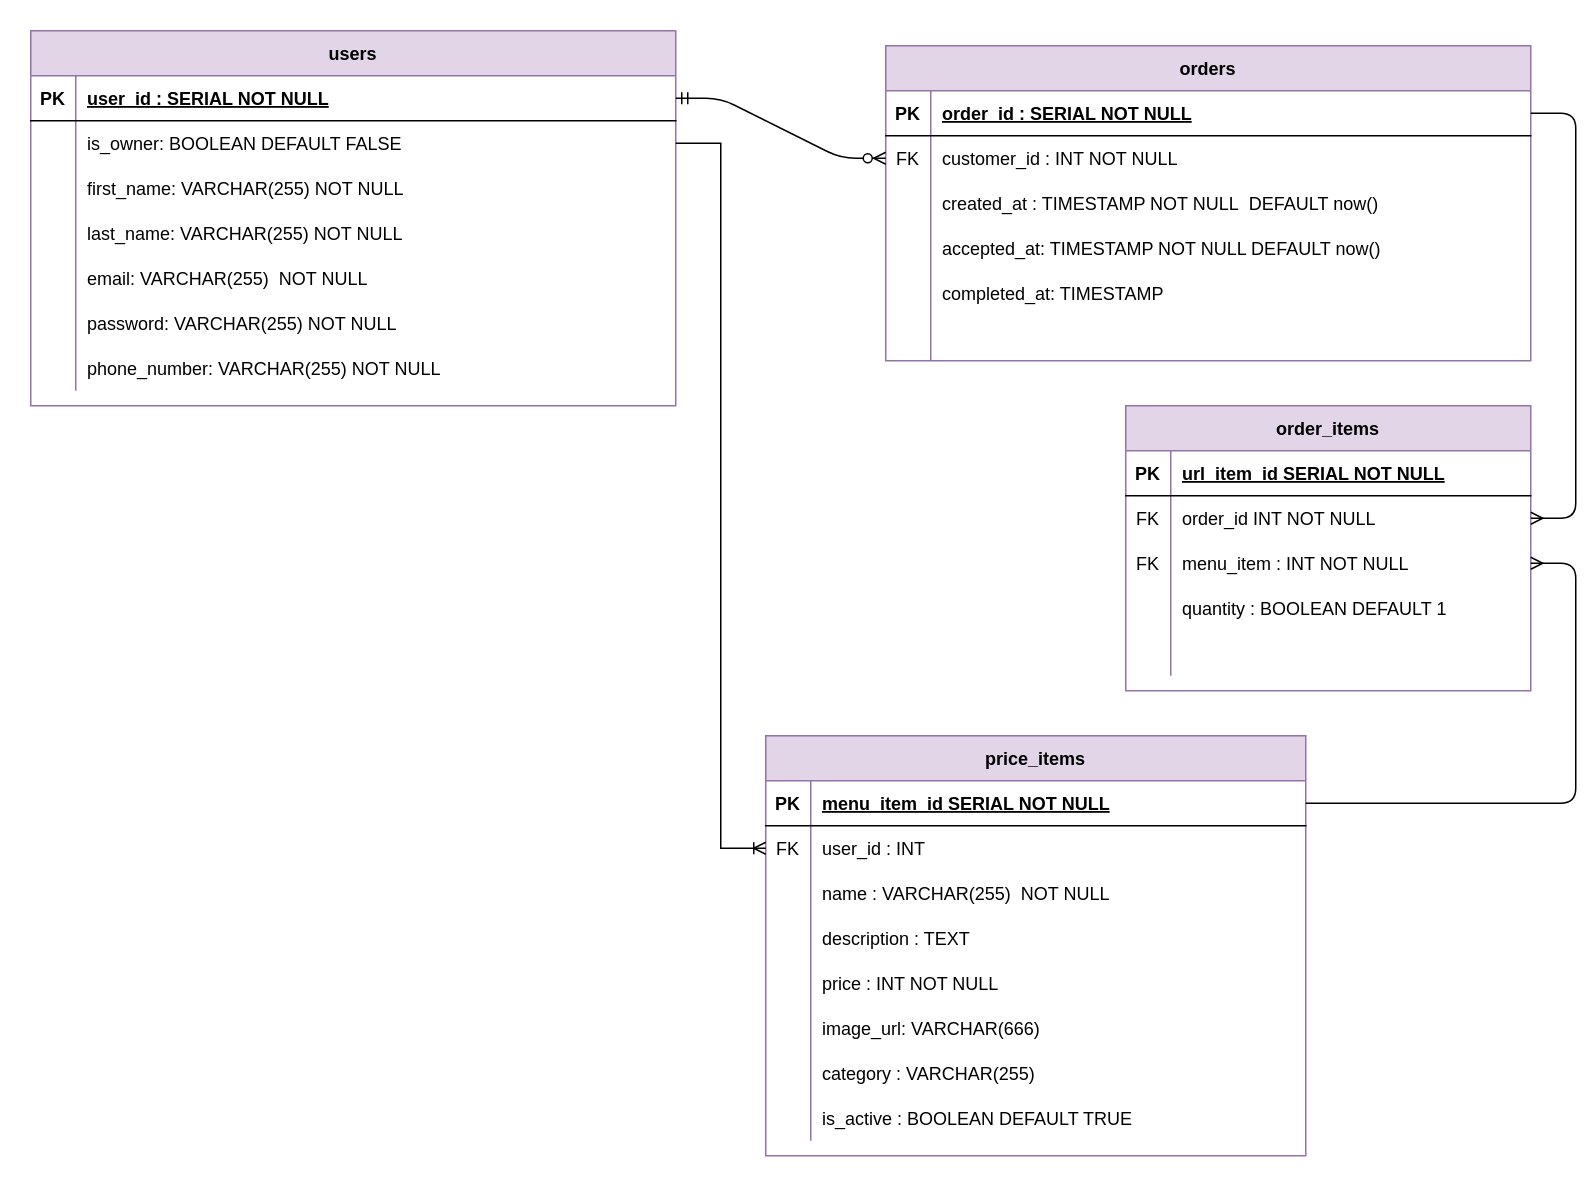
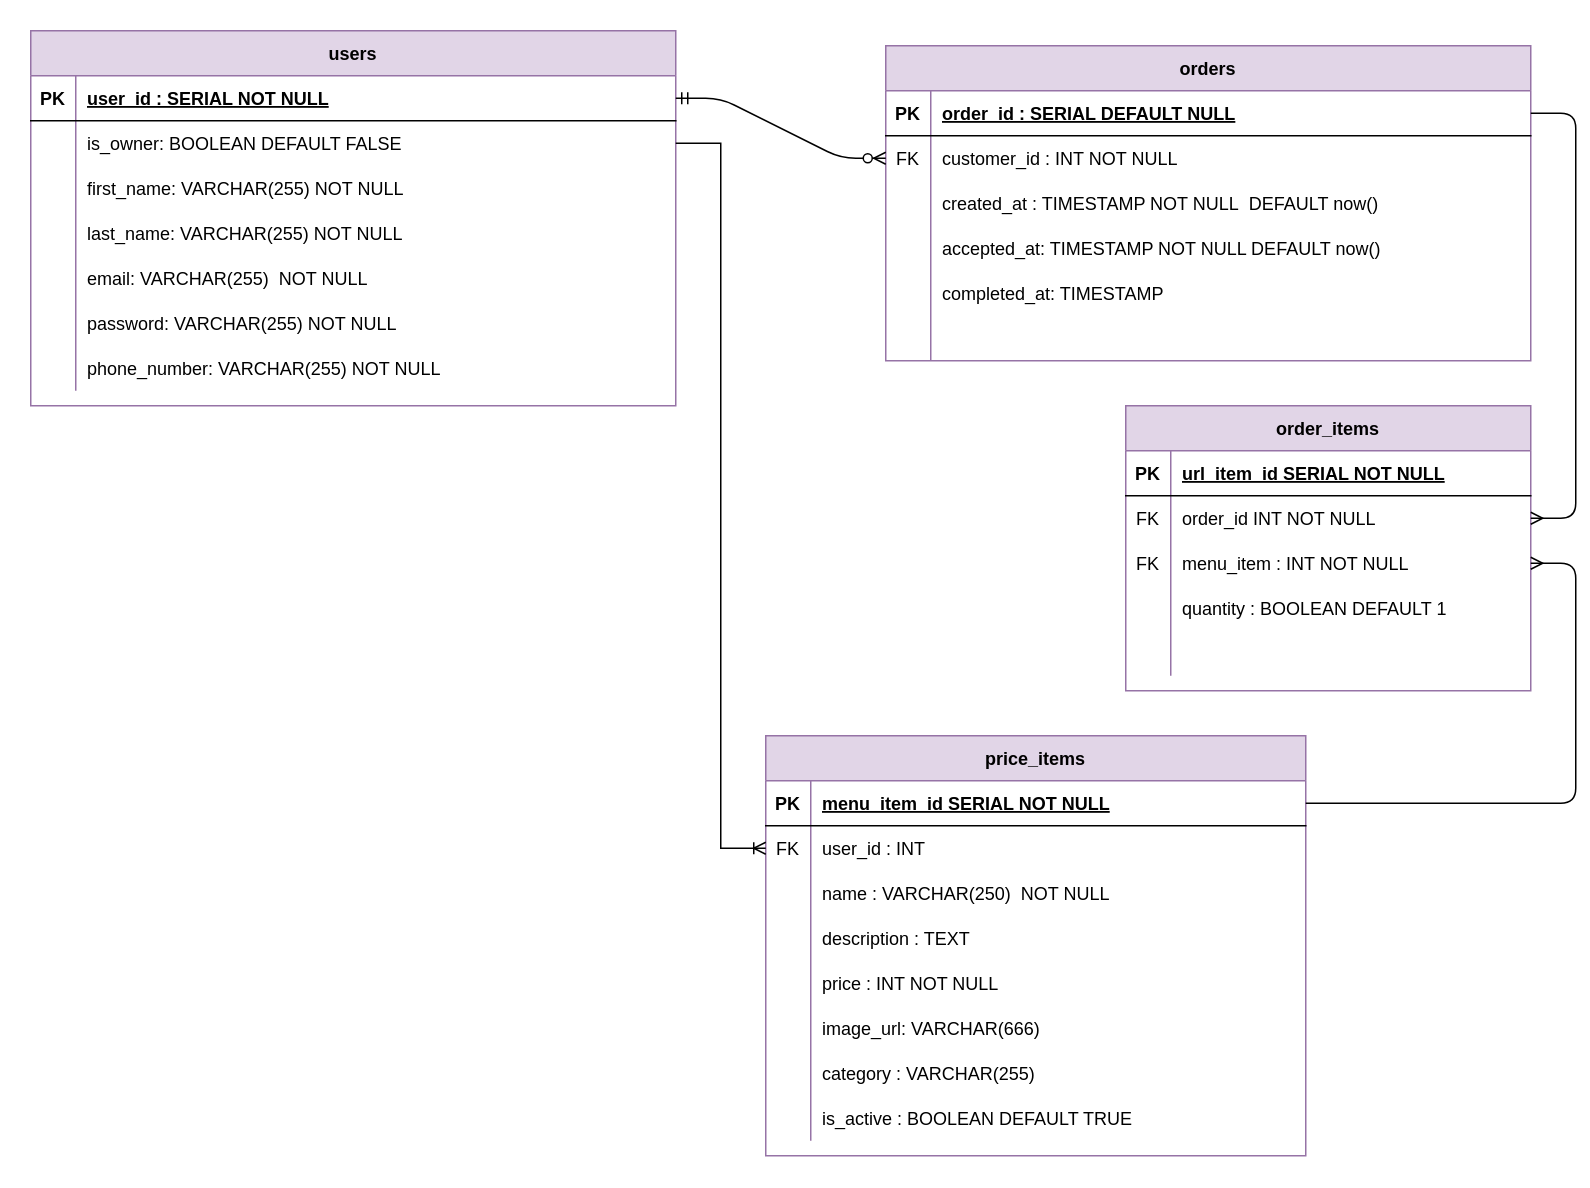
node "order_id : SERIAL NOT NULL": label "order_id : SERIAL NOT NULL" -> "order_id : SERIAL DEFAULT NULL"
node "name : VARCHAR(255) NOT NULL": label "name : VARCHAR(255) NOT NULL" -> "name : VARCHAR(250) NOT NULL"
